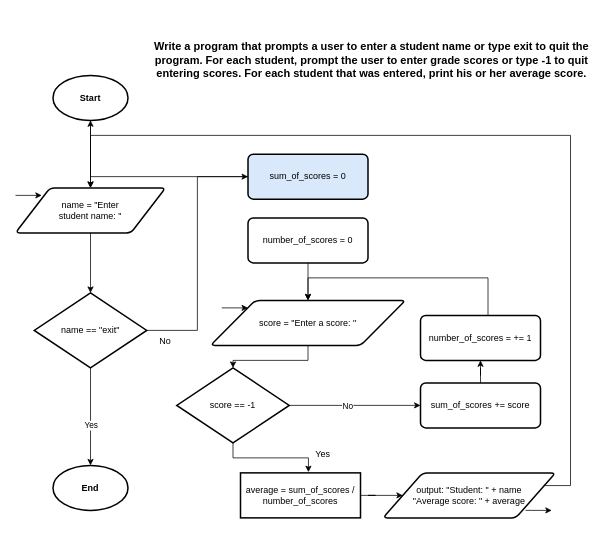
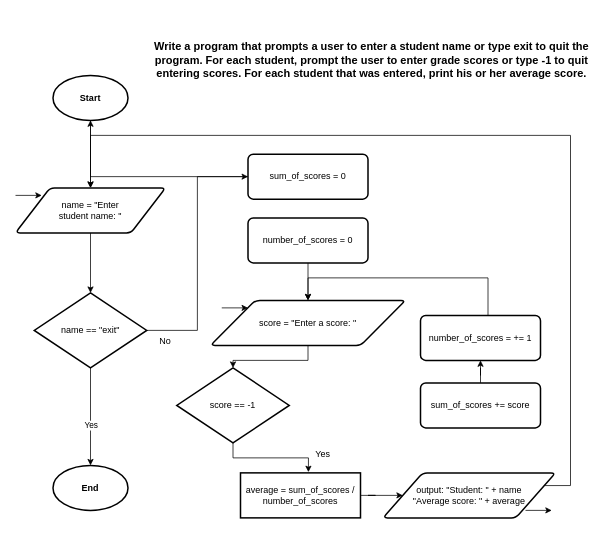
node "sum_of_scores = 0": fillcolor #dae8fc -> #ffffff
edge "score == -1" -> "sum_of_scores += score": removed, label "No"
